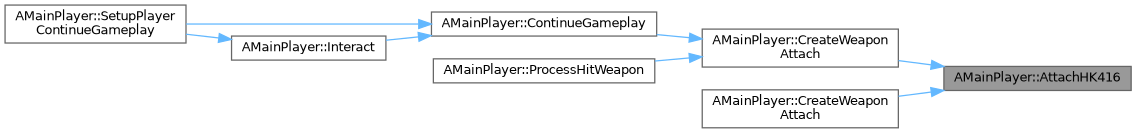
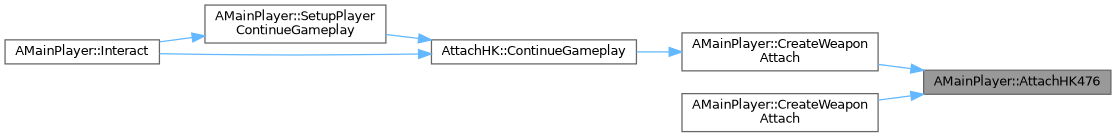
node "AMainPlayer::ContinueGameplay": label "AMainPlayer::ContinueGameplay" -> "AttachHK::ContinueGameplay"
edge "AMainPlayer::SetupPlayer ContinueGameplay" -> "AMainPlayer::Interact": reversed
node "AMainPlayer::ProcessHitWeapon": removed
node "AMainPlayer::AttachHK416": label "AMainPlayer::AttachHK416" -> "AMainPlayer::AttachHK476"
